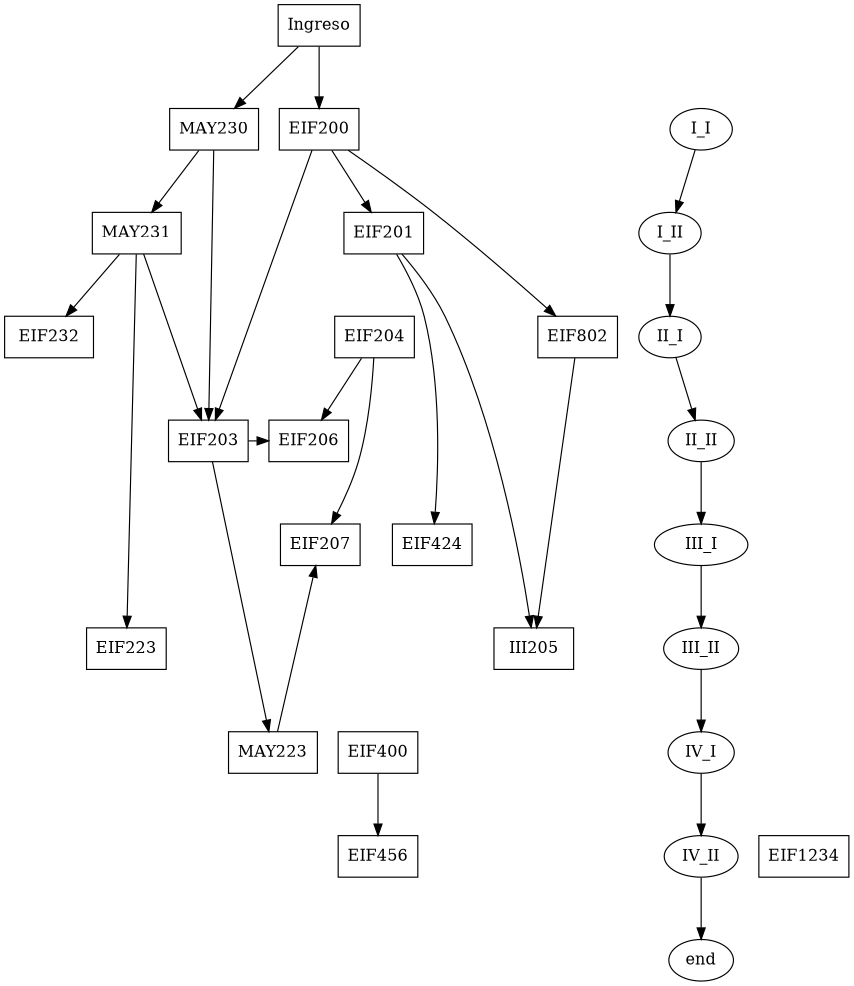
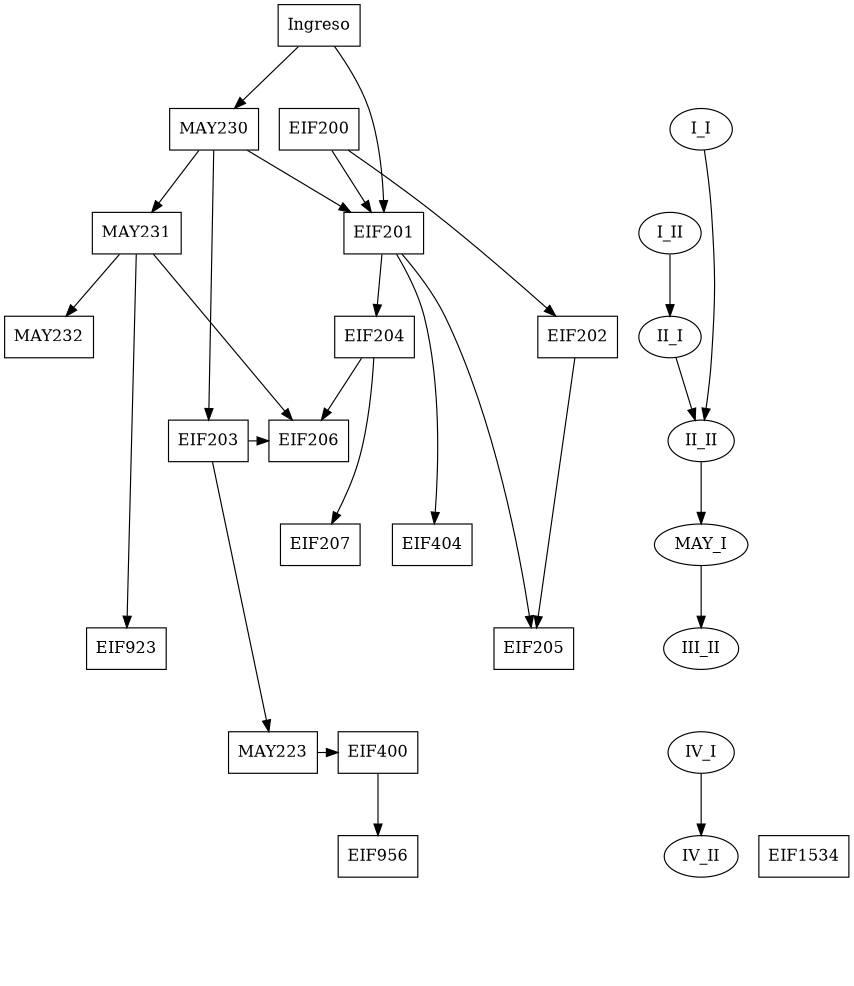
edge "Ingreso" -> "EIF200": now "Ingreso" -> "EIF201"
edge "I_I" -> "I_II": now "I_I" -> "II_II"
edge "MAY230" -> "EIF201": added
edge "EIF201" -> "EIF204": added
edge "EIF200" -> "EIF203": removed
edge "MAY231" -> "EIF203": now "MAY231" -> "EIF206"
node "EIF232": label "EIF232" -> "MAY232"
node "EIF802": label "EIF802" -> "EIF202"
node "EIF424": label "EIF424" -> "EIF404"
node "III_I": label "III_I" -> "MAY_I"
node "EIF223": label "EIF223" -> "EIF923"
node "III205": label "III205" -> "EIF205"
edge "MAY223" -> "EIF207": now "MAY223" -> "EIF400"
edge "III_II" -> "IV_I": removed
node "EIF456": label "EIF456" -> "EIF956"
node "EIF1234": label "EIF1234" -> "EIF1534"
node "end": removed
